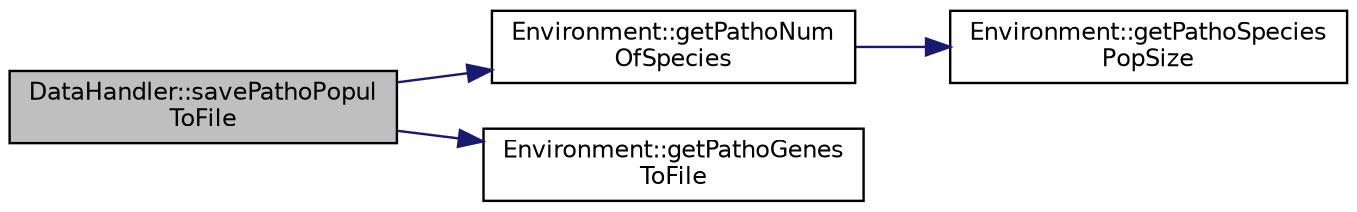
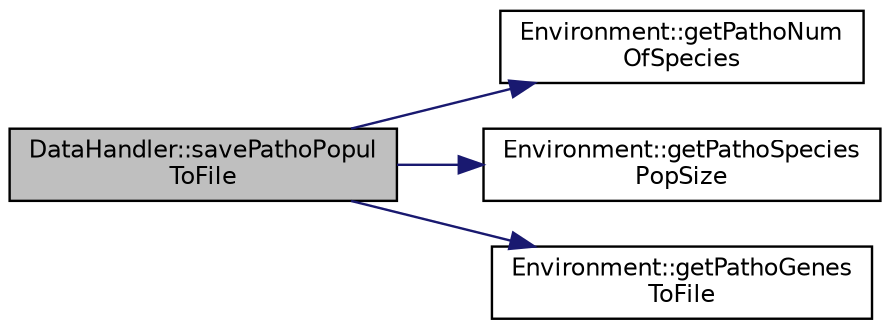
edge "Environment::getPathoNum OfSpecies" -> "Environment::getPathoSpecies PopSize": now "DataHandler::savePathoPopul ToFile" -> "Environment::getPathoSpecies PopSize"
